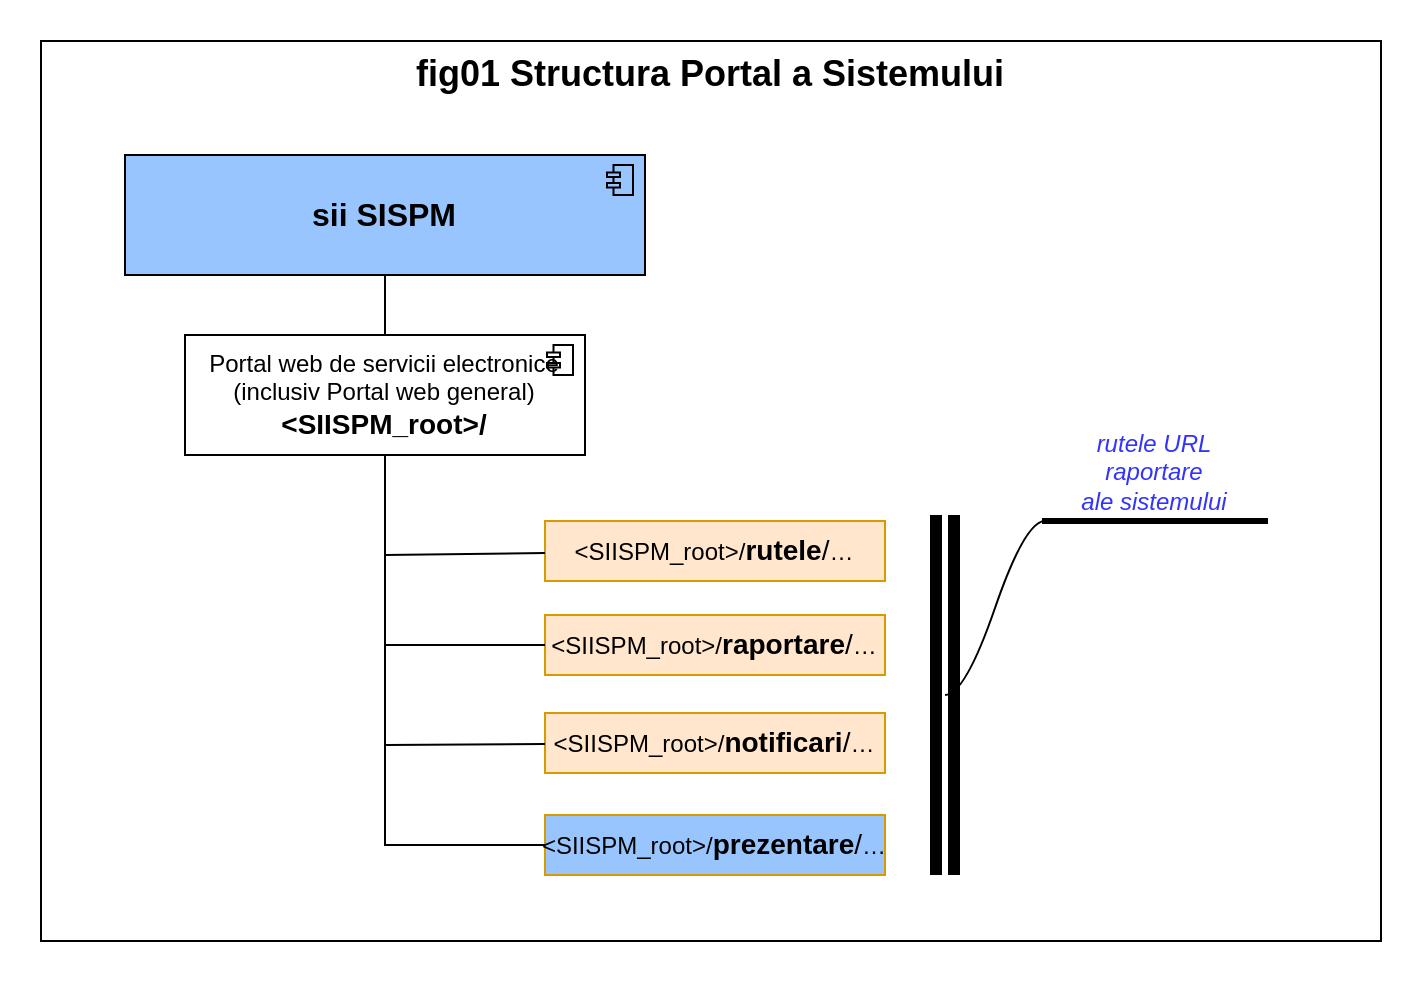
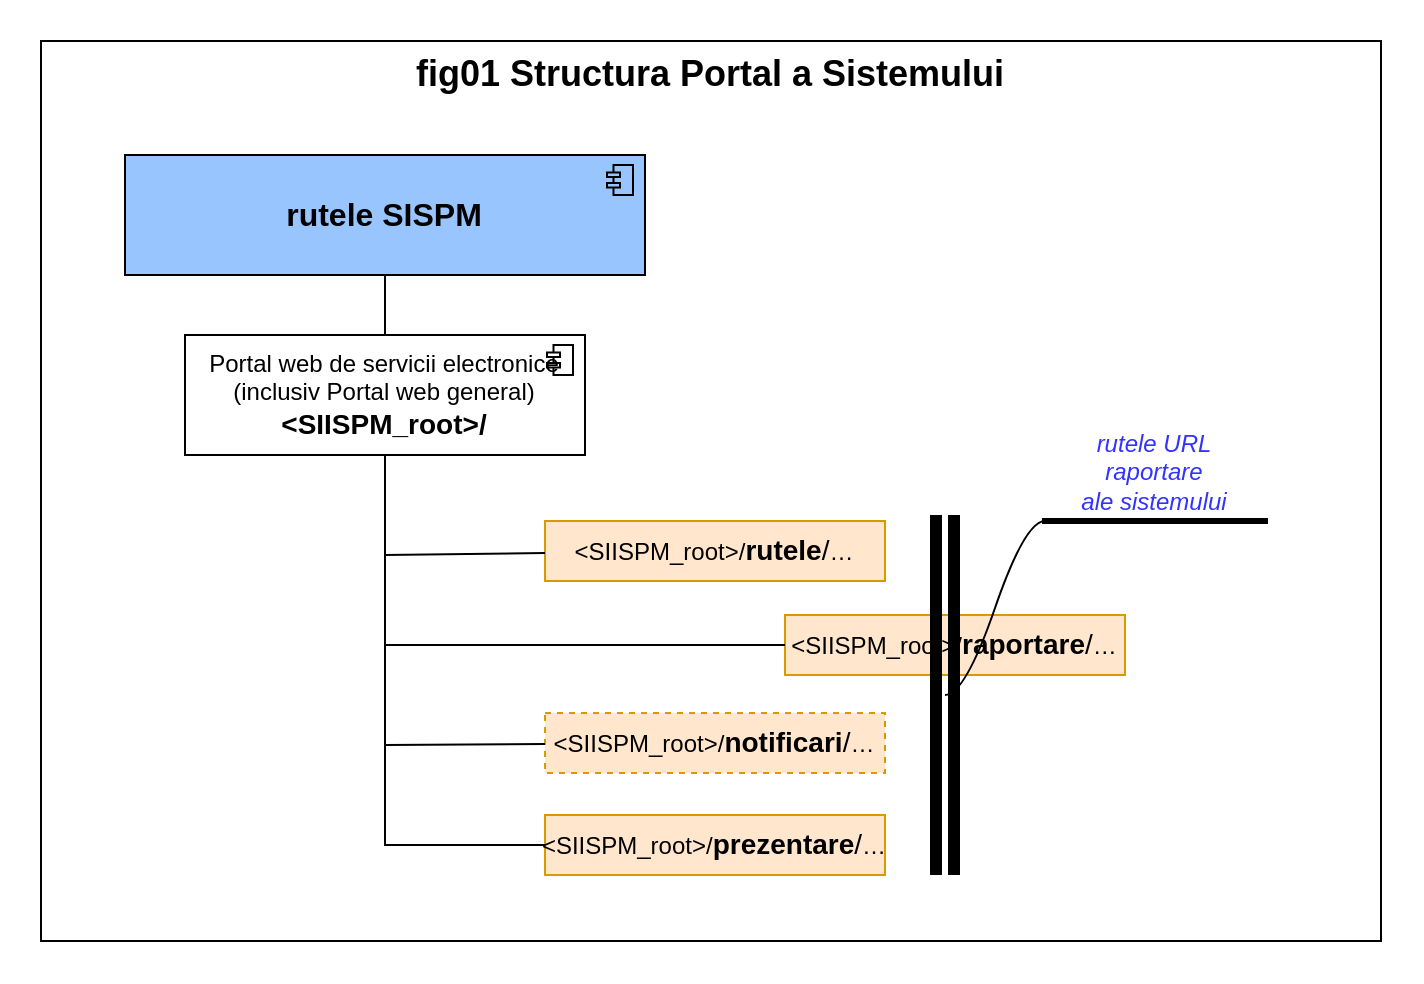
node "sii SISPM": label "sii SISPM" -> "rutele SISPM"
node "<SIISPM_root>/raportare/…": moved (715, 645) -> (955, 645)
node "<SIISPM_root>/notificari/…": style solid -> dashed
node "<SIISPM_root>/prezentare/…": fillcolor #99c5ff -> #ffe6cc
